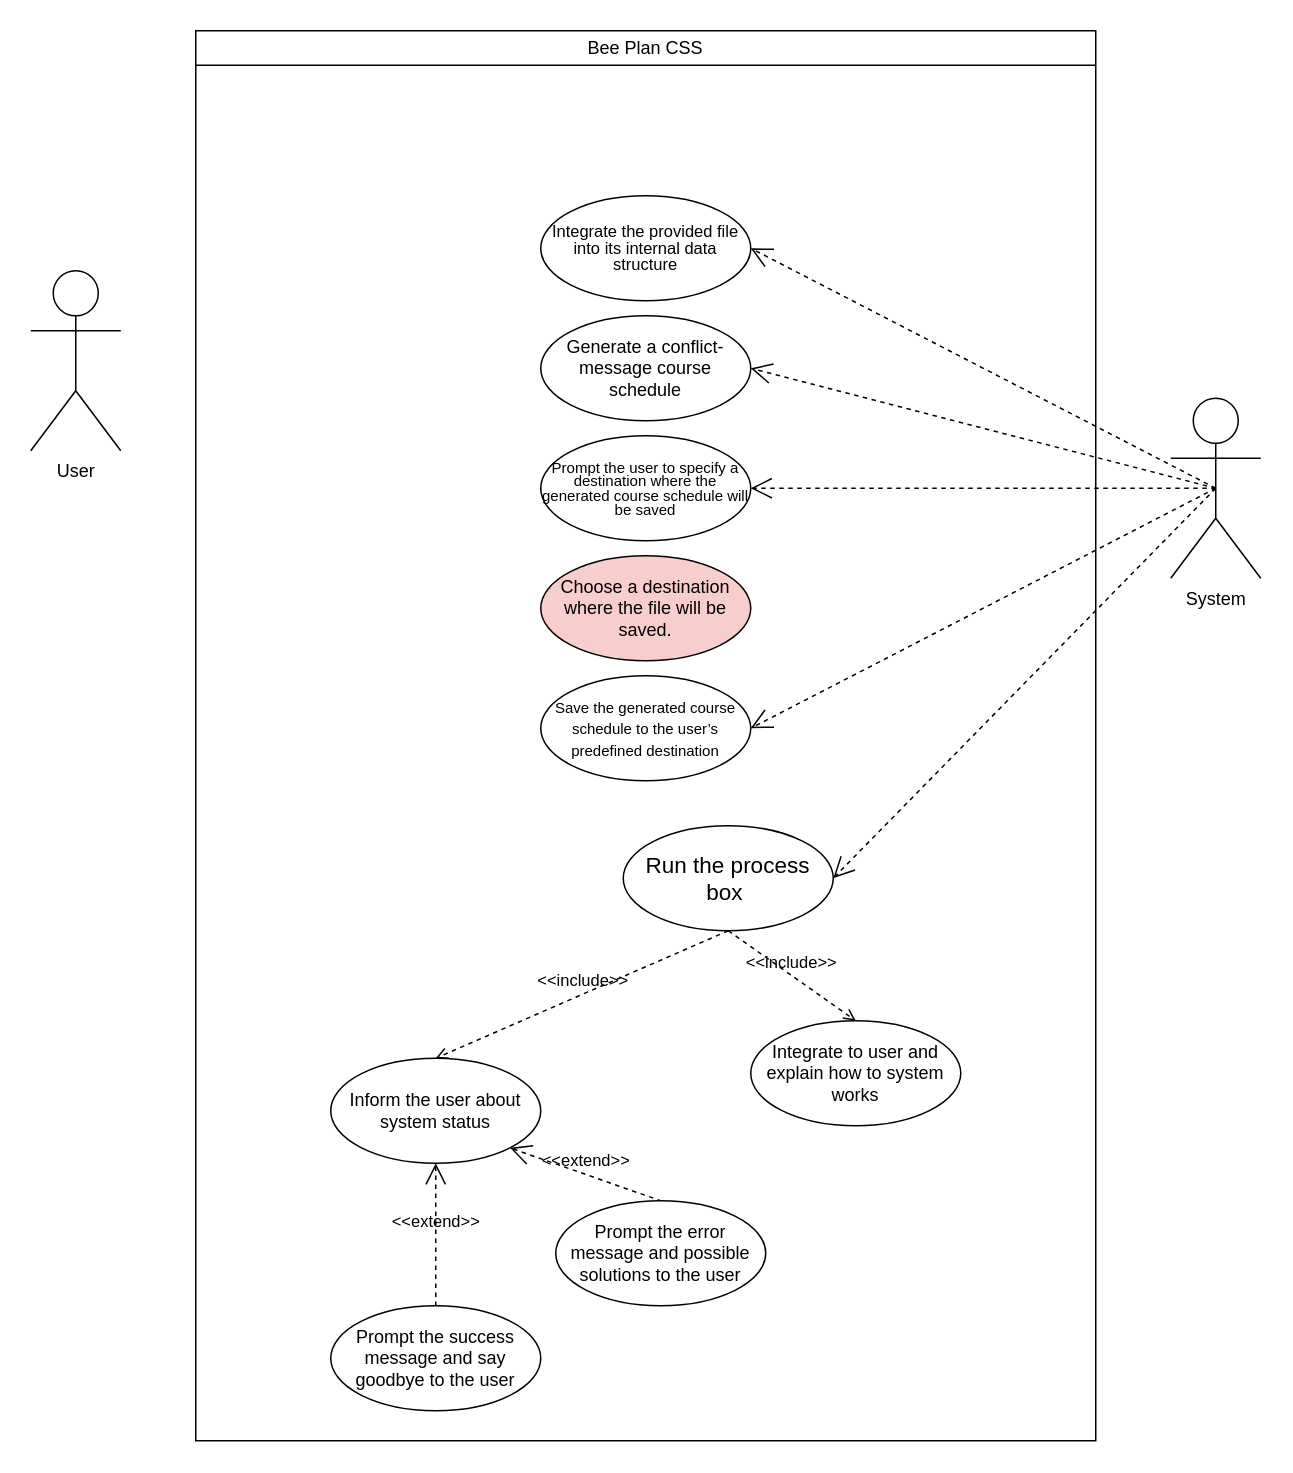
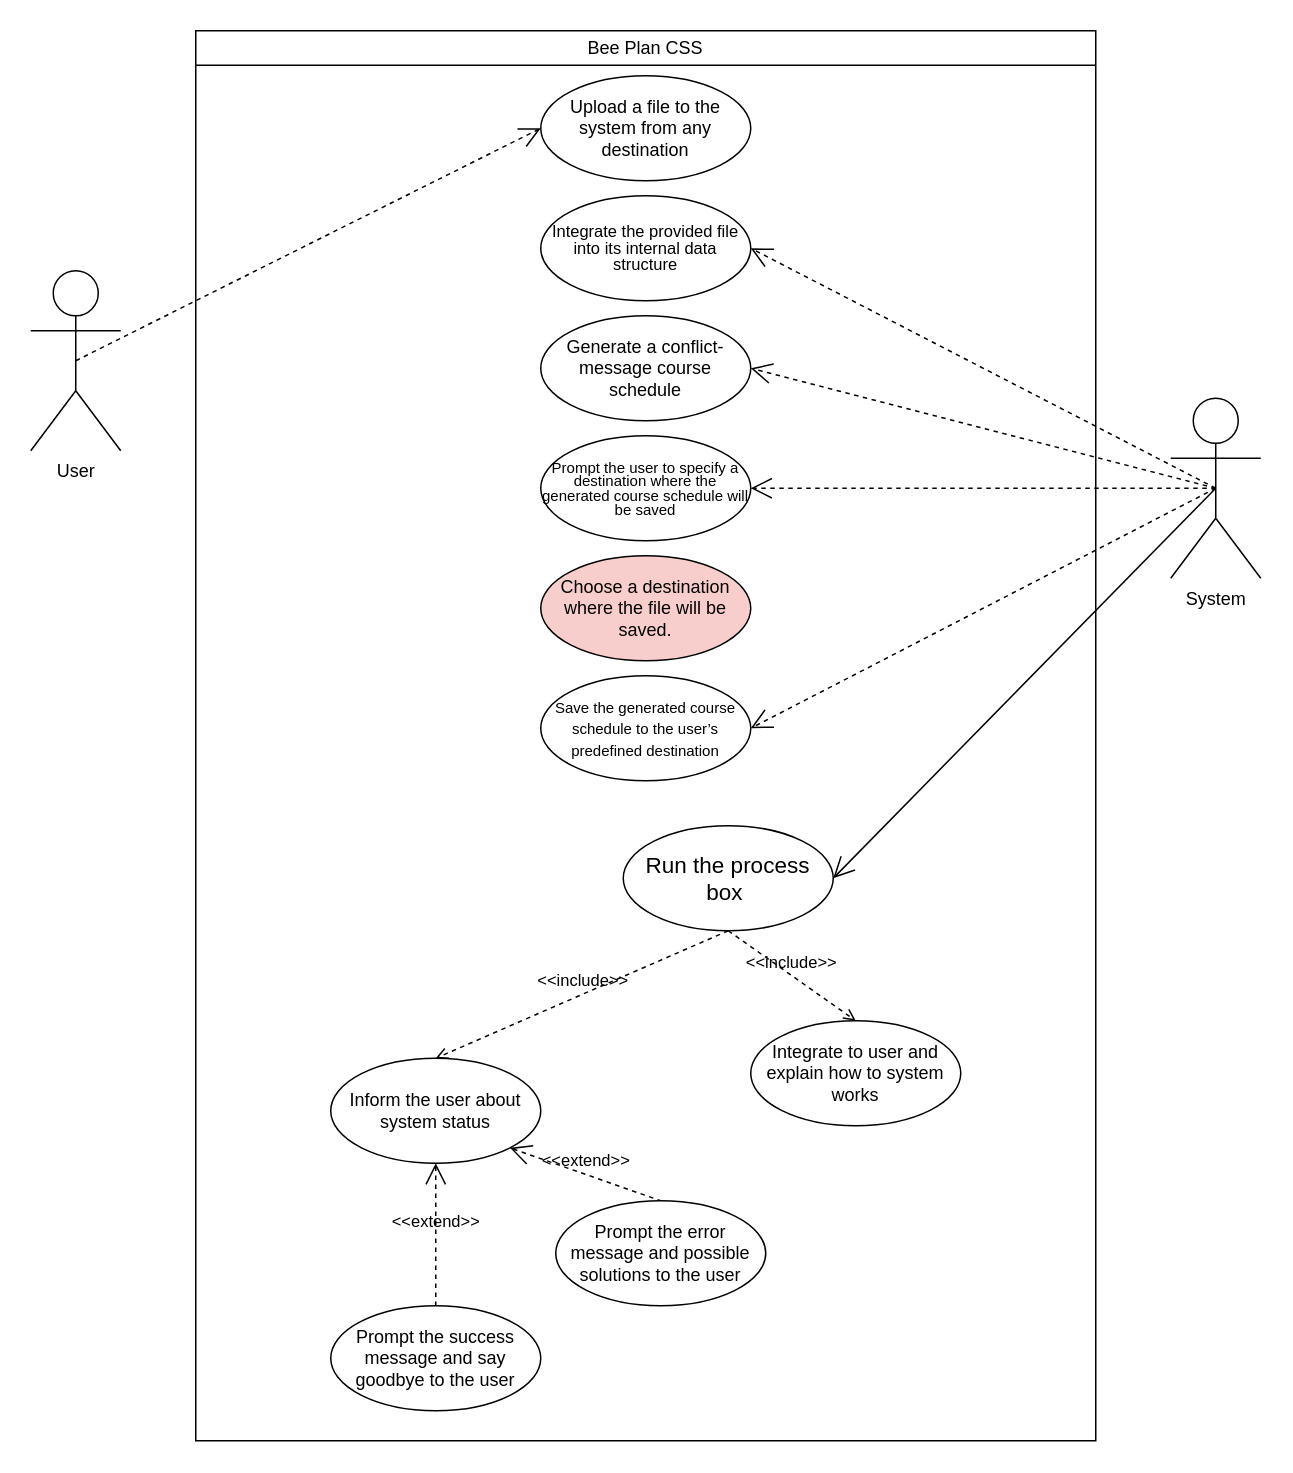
node "Upload a file to the system from any destination": added
edge "User" -> "Upload a file to the system from any destination": added
edge "System" -> "Run the process box": style dashed -> solid
